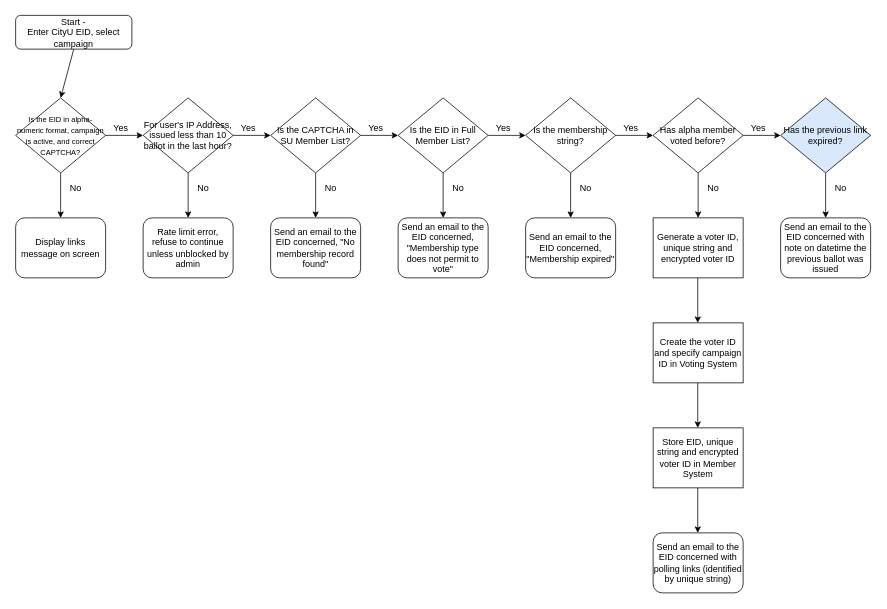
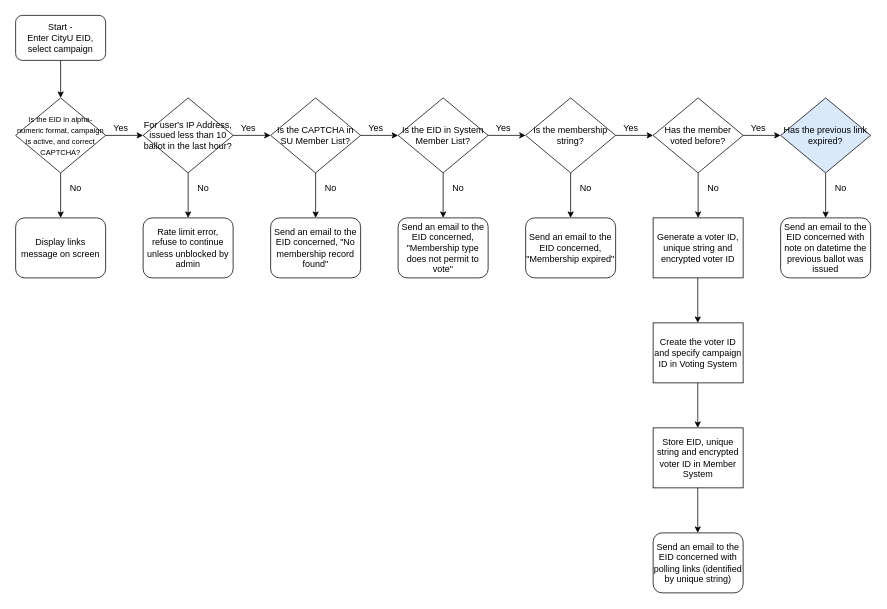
node "Start - Enter CityU EID, select campaign": size 116x34 -> 90x45
node "Is the EID in Full Member List?": label "Is the EID in Full Member List?" -> "Is the EID in System Member List?"
node "Has alpha member voted before?": label "Has alpha member voted before?" -> "Has the member voted before?"
